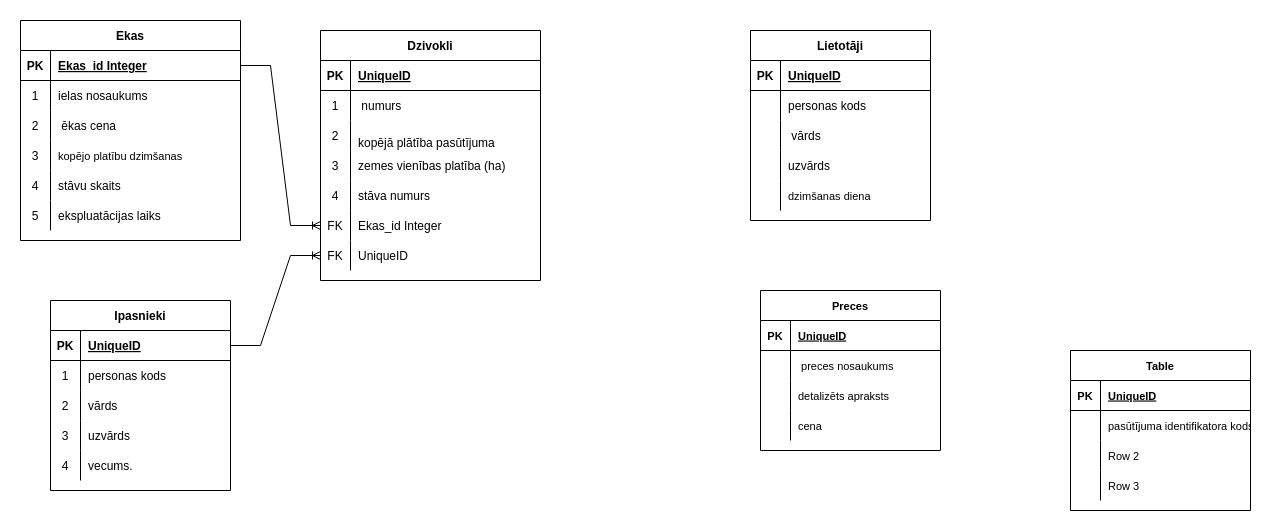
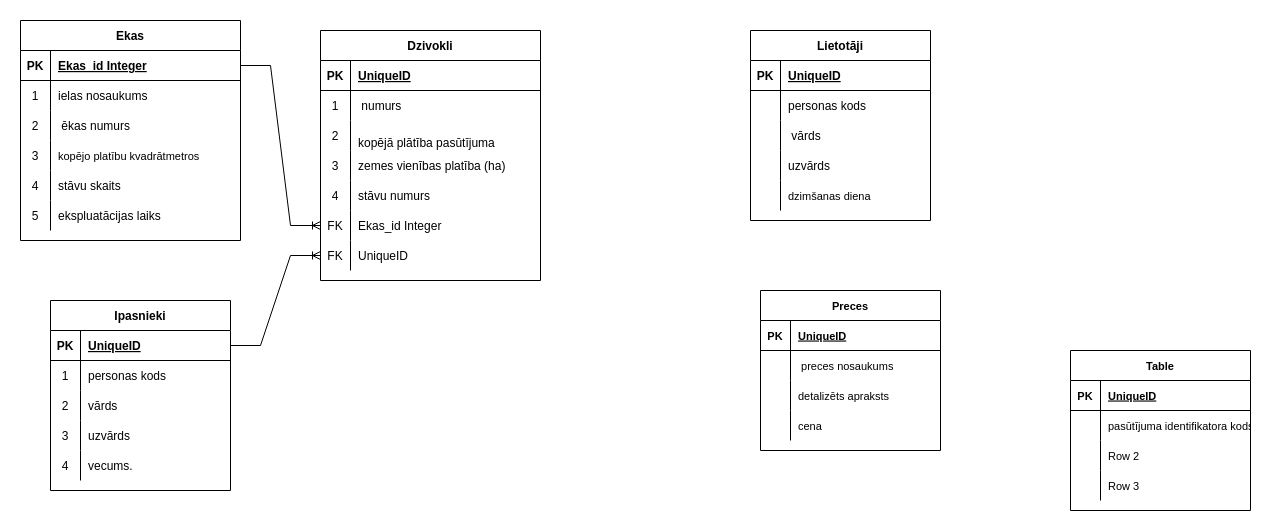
node "ēkas cena": label "ēkas cena" -> "ēkas numurs"
node "kopējo platību dzimšanas": label "kopējo platību dzimšanas" -> "kopējo platību kvadrātmetros"
node "stāva numurs": label "stāva numurs" -> "stāvu numurs"
